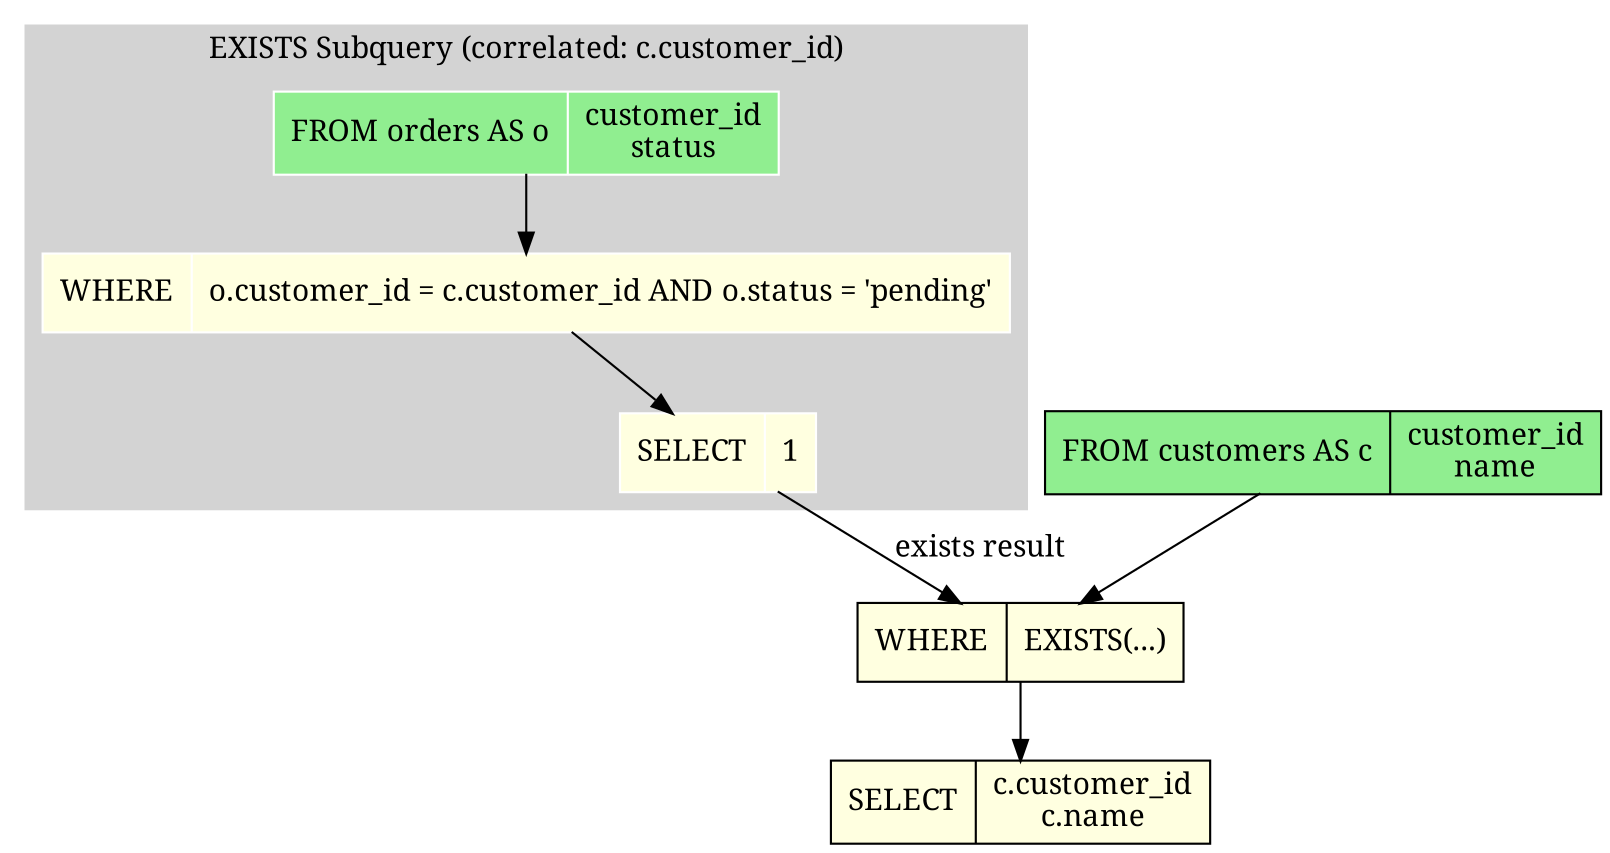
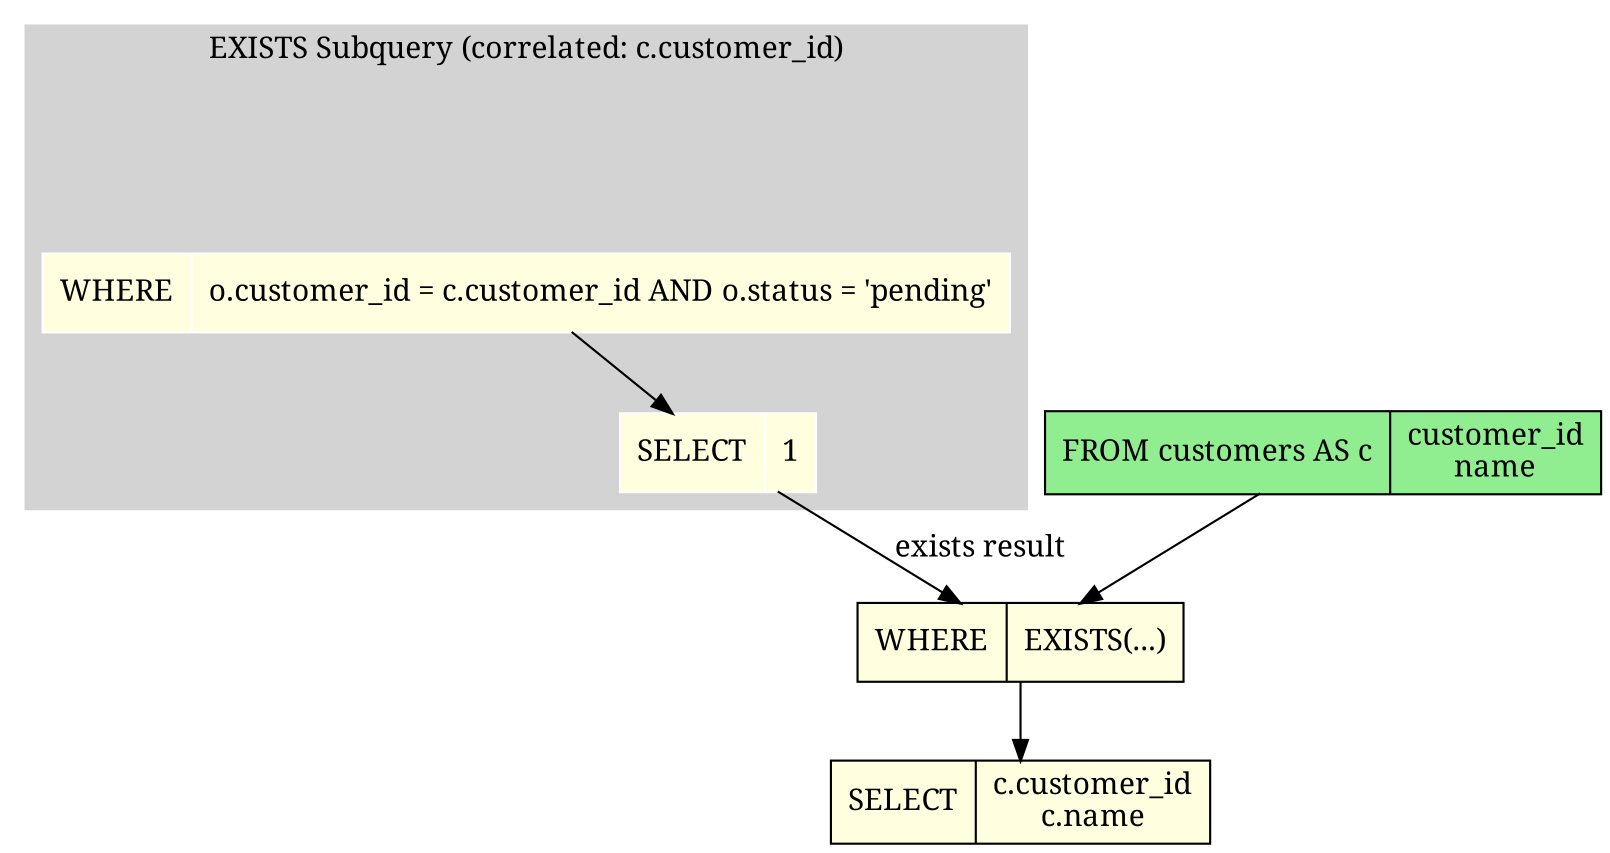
node "FROM orders AS o": removed
